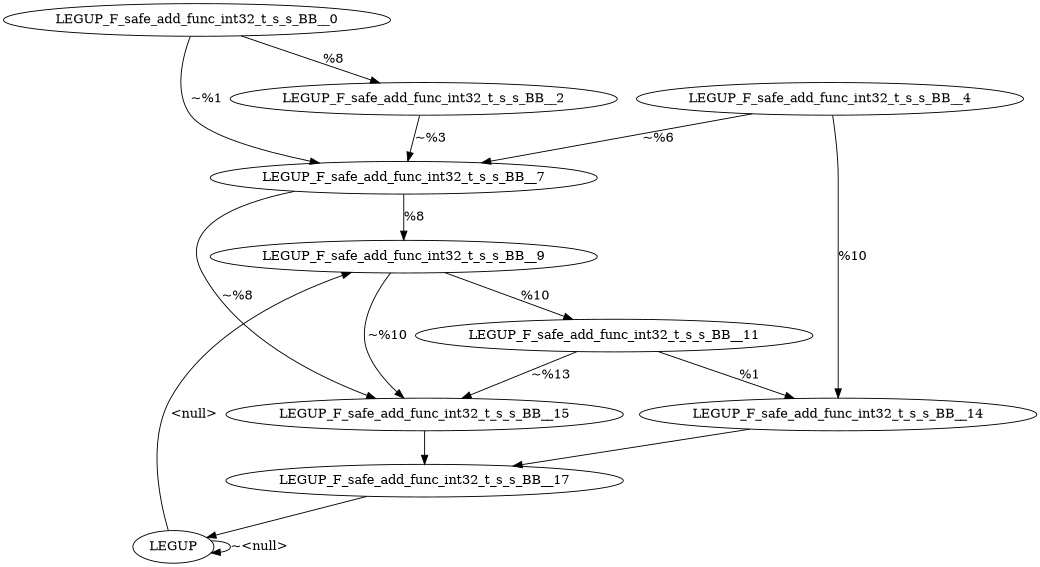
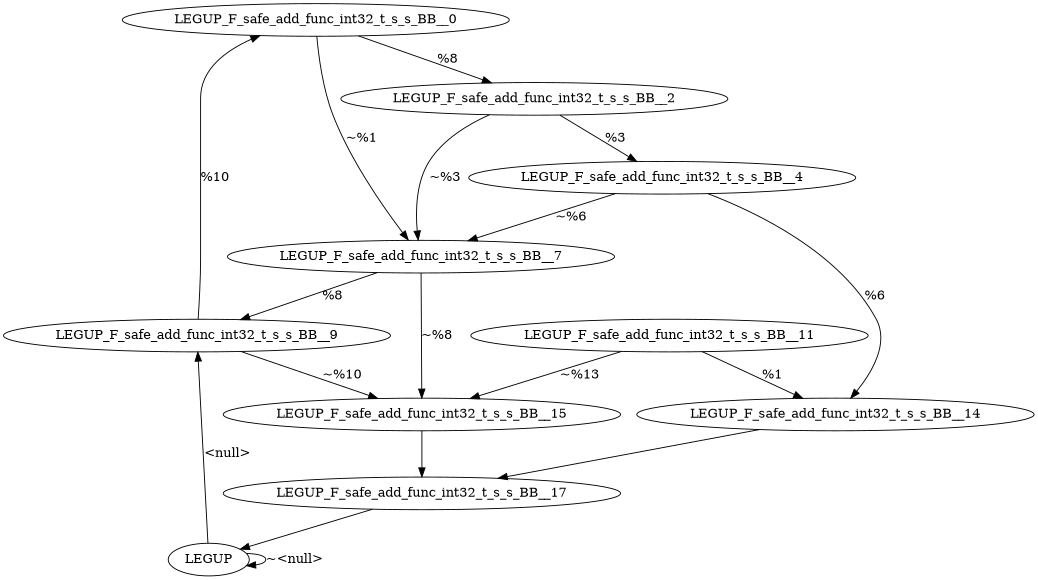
edge "LEGUP_F_safe_add_func_int32_t_s_s_BB__2" -> "LEGUP_F_safe_add_func_int32_t_s_s_BB__4": added, label "%3"
edge "LEGUP_F_safe_add_func_int32_t_s_s_BB__4" -> "LEGUP_F_safe_add_func_int32_t_s_s_BB__14": label "%10" -> "%6"
edge "LEGUP_F_safe_add_func_int32_t_s_s_BB__9" -> "LEGUP_F_safe_add_func_int32_t_s_s_BB__11": now "LEGUP_F_safe_add_func_int32_t_s_s_BB__9" -> "LEGUP_F_safe_add_func_int32_t_s_s_BB__0"
